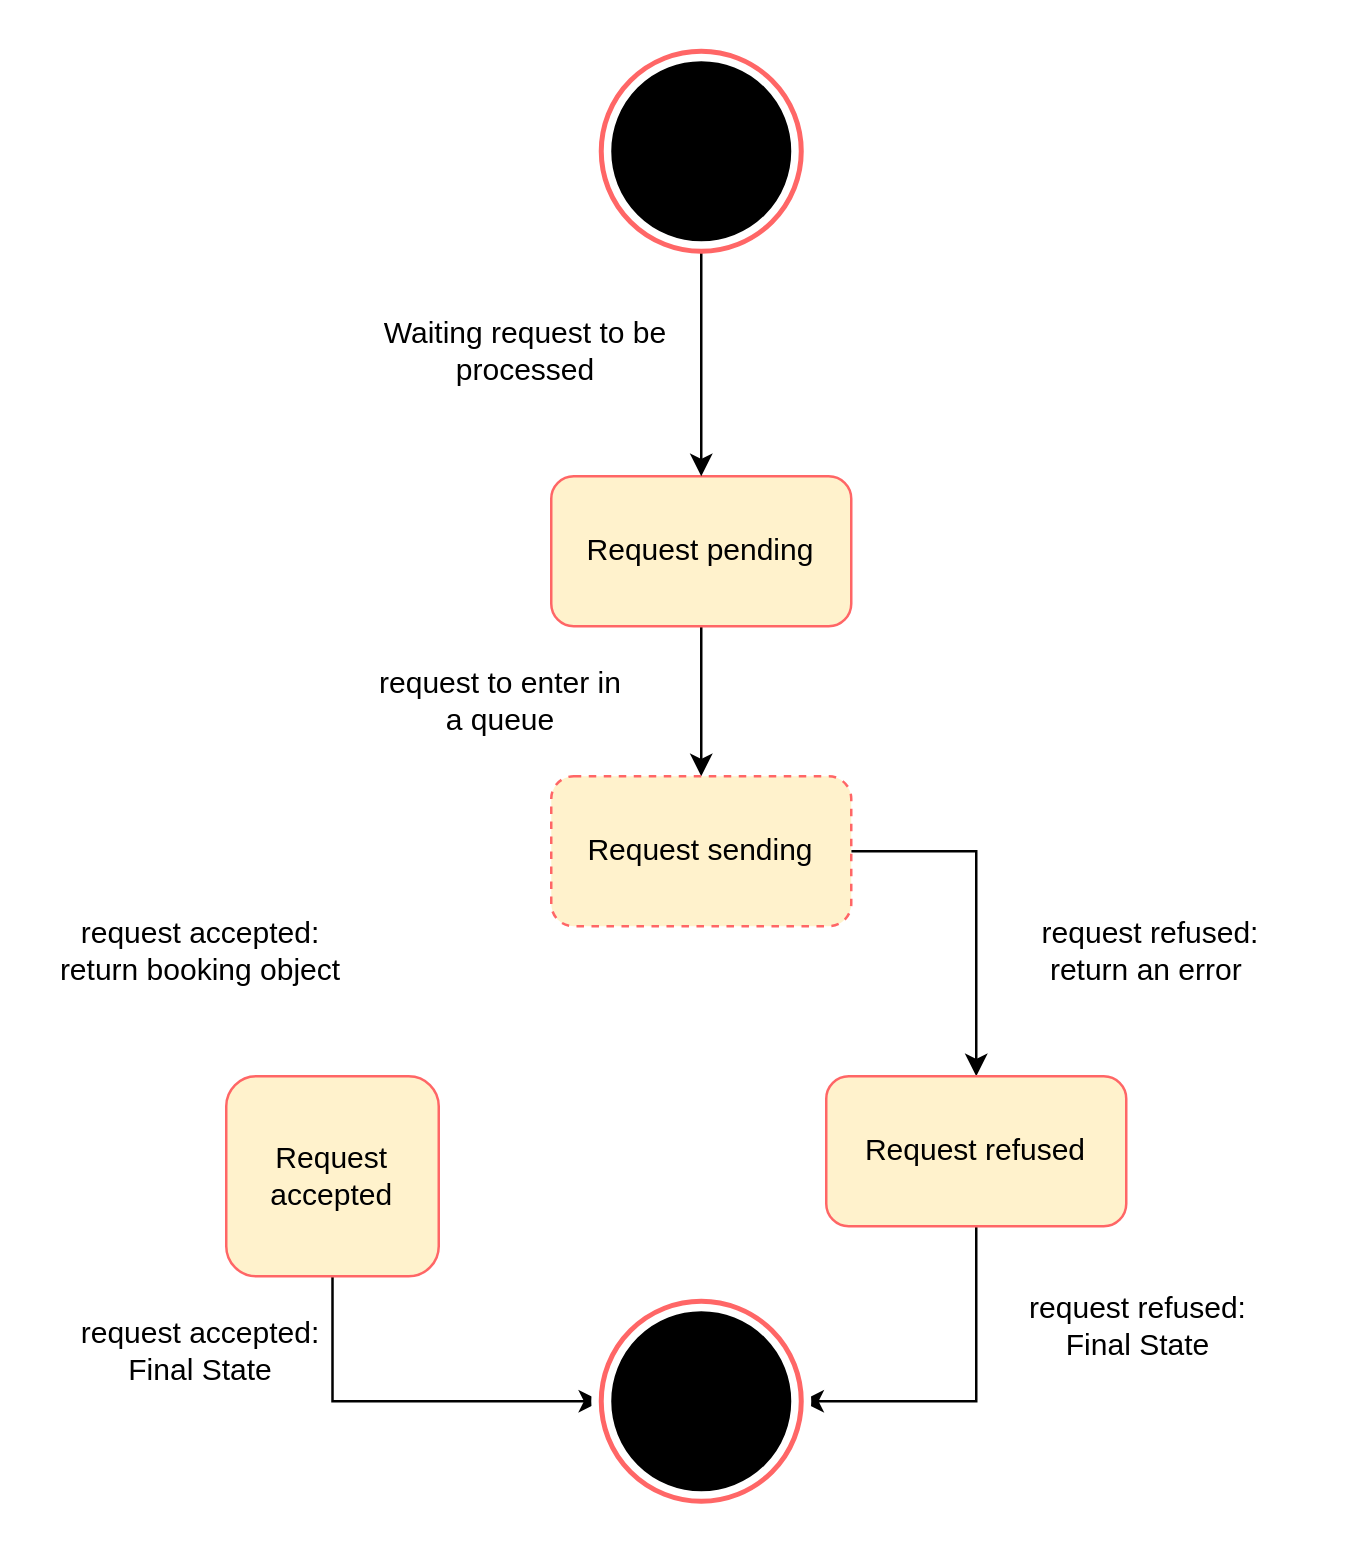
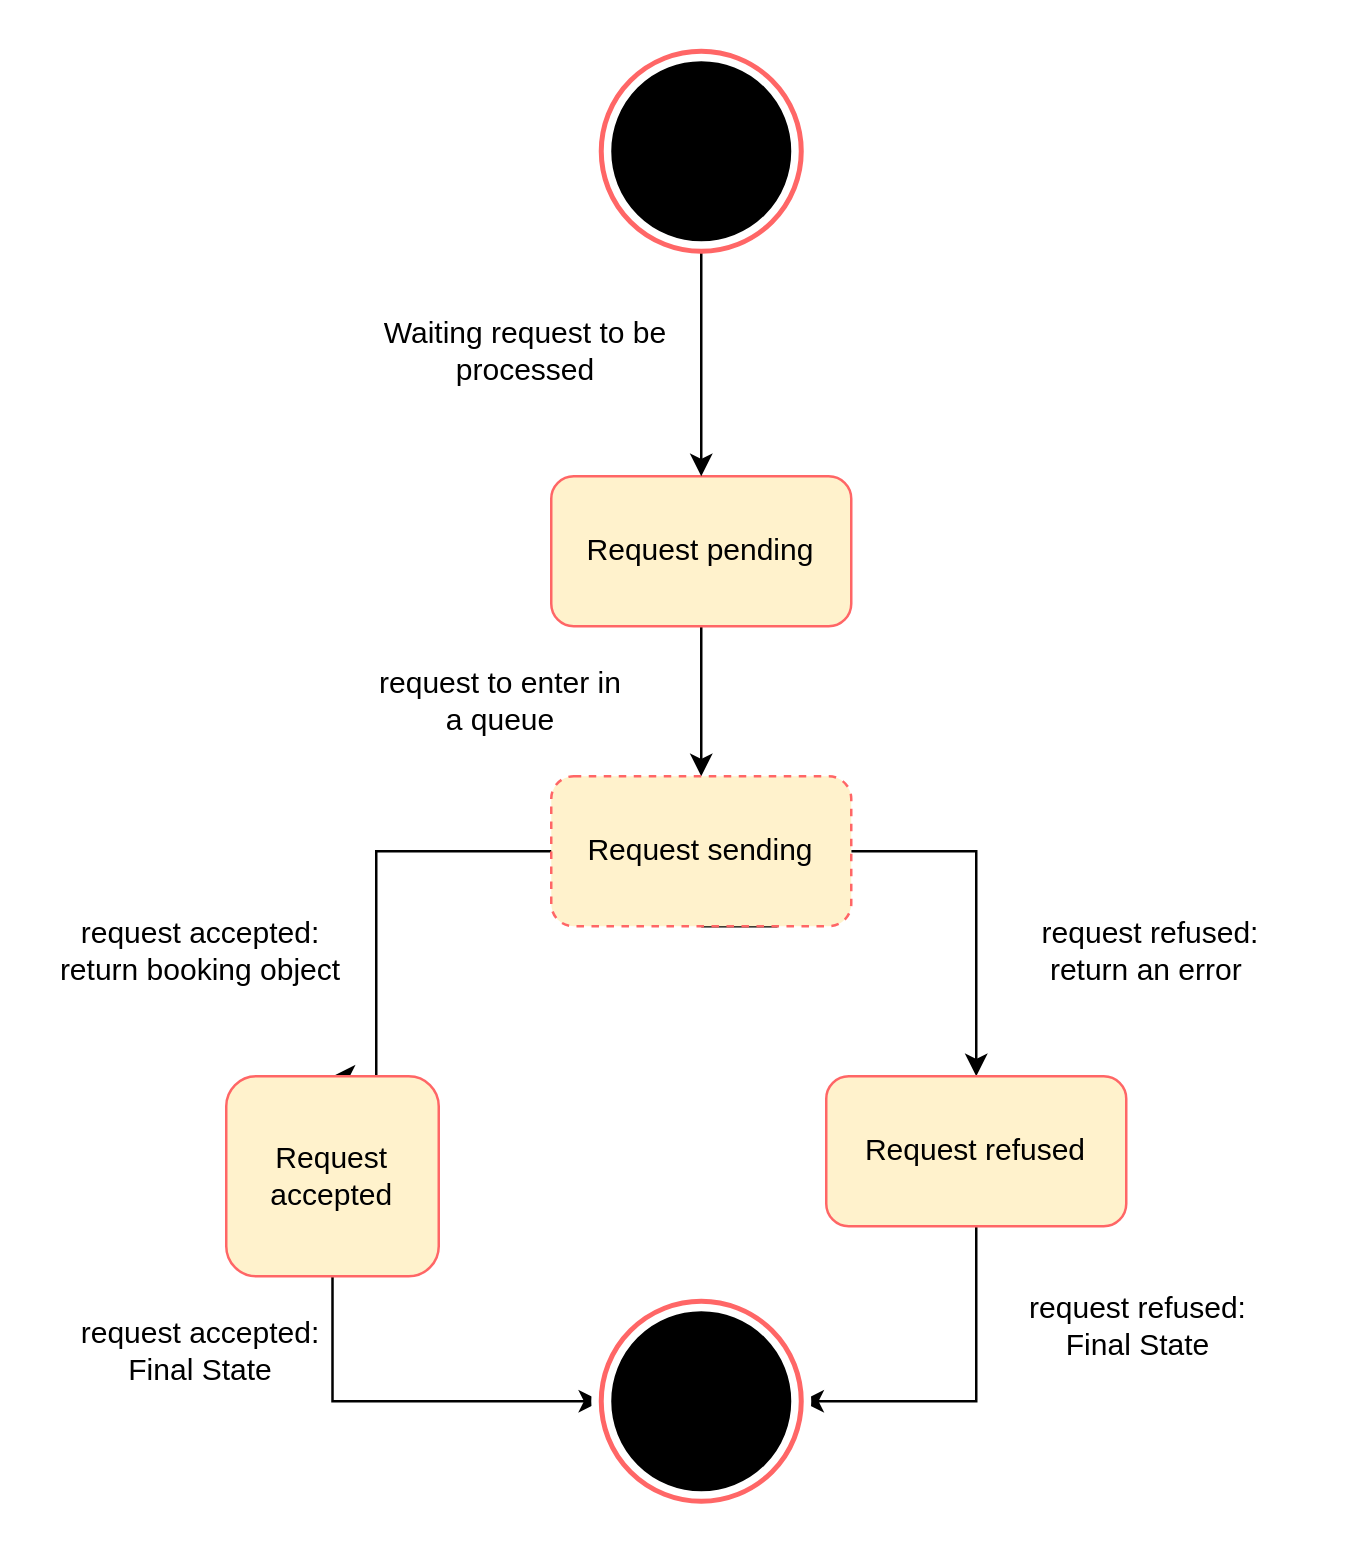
edge "Request sending" -> "Request accepted": added
